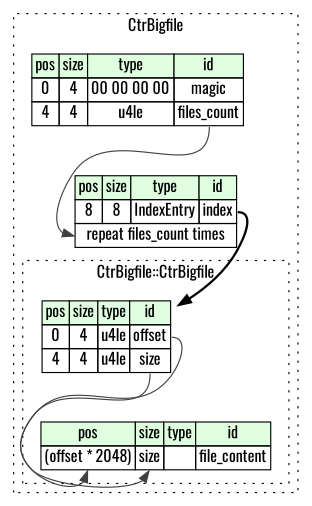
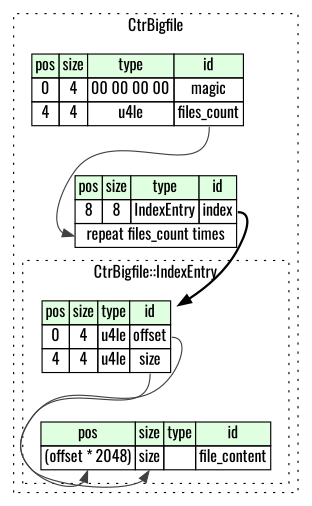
cluster "CtrBigfile::CtrBigfile": label "CtrBigfile::CtrBigfile" -> "CtrBigfile::IndexEntry"
